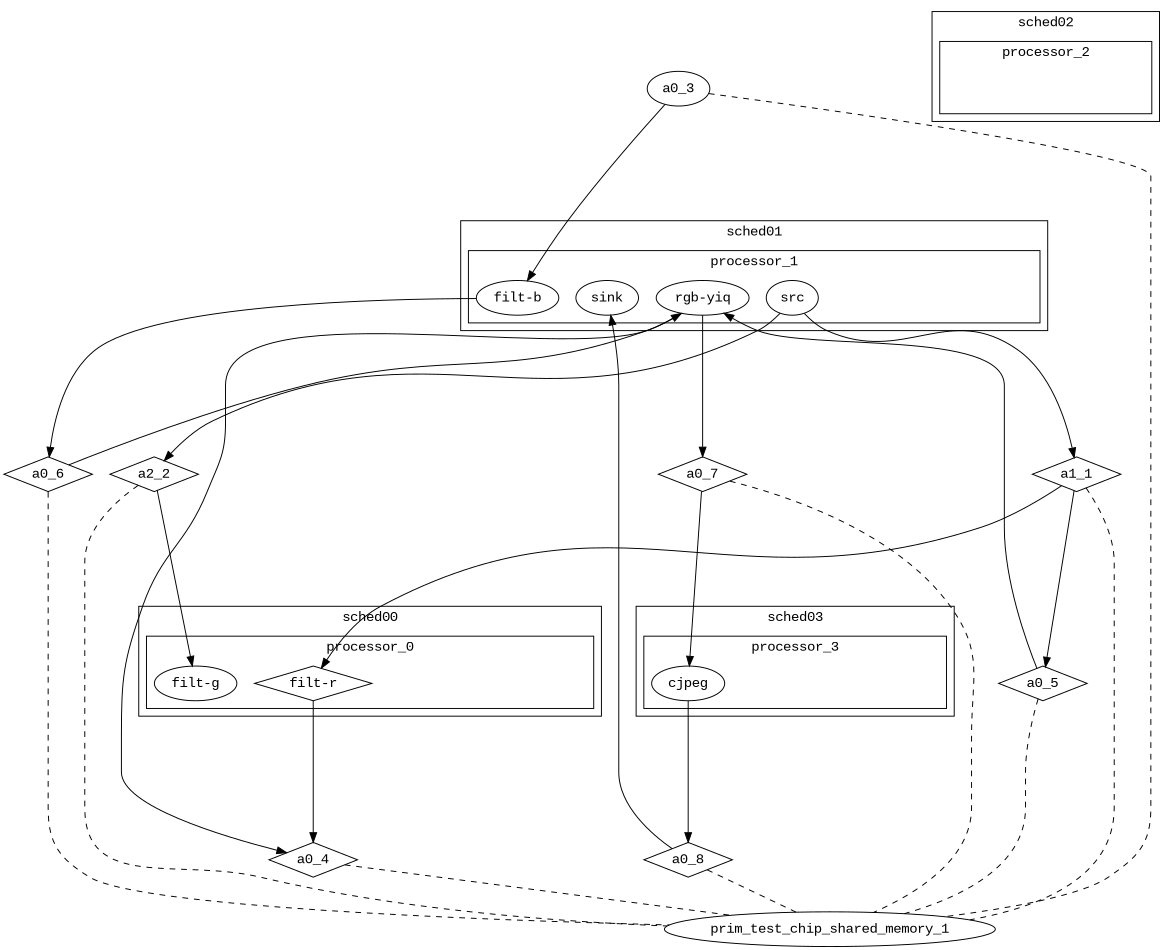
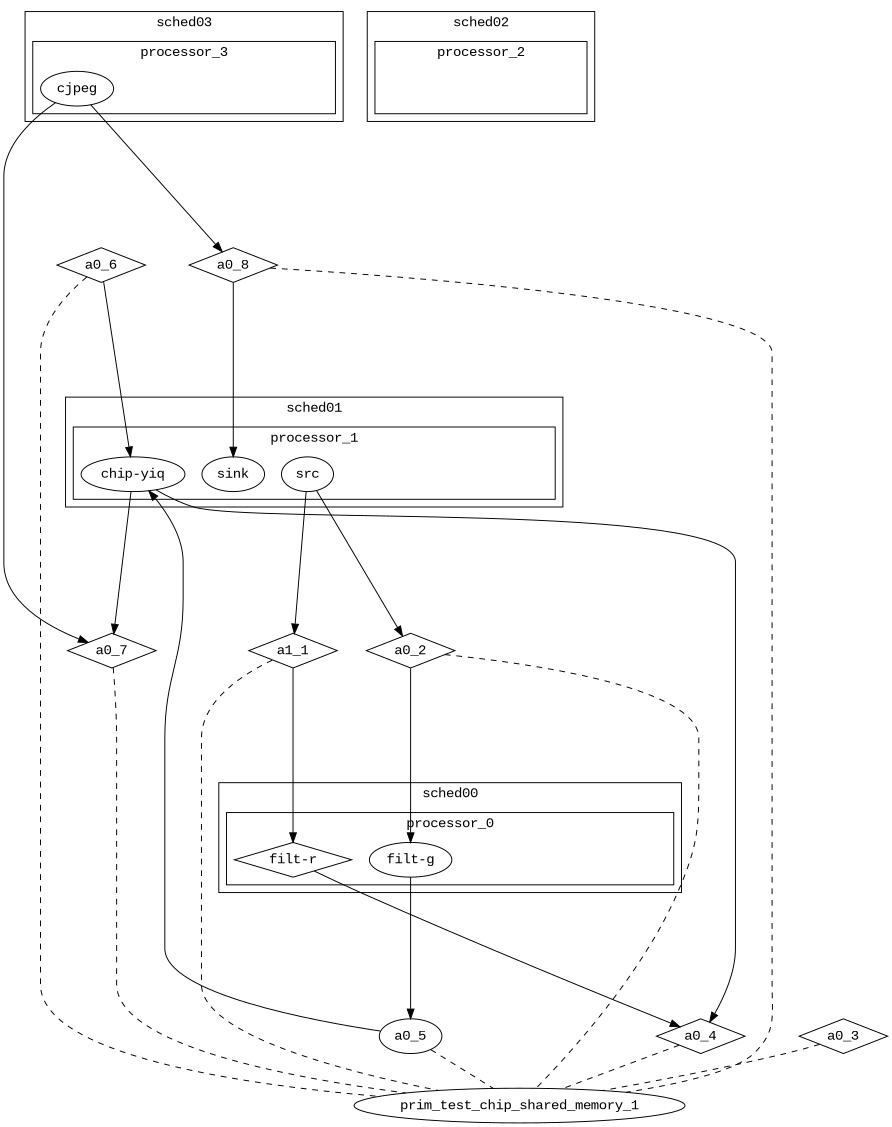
node "a0_3": shape ellipse -> diamond
node "filt-b": removed
node "rgb-yiq": label "rgb-yiq" -> "chip-yiq"
node "a2_2": label "a2_2" -> "a0_2"
edge "a0_7" -> "cjpeg": reversed
edge "a1_1" -> "a0_5": now "filt-g" -> "a0_5"
node "a0_5": shape diamond -> ellipse
